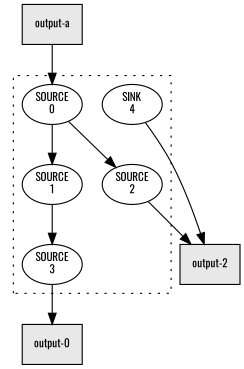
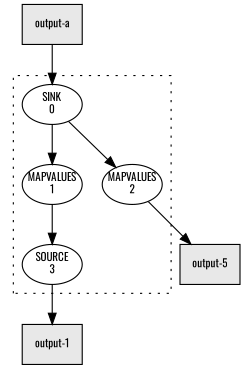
node "SOURCE 0": label "SOURCE 0" -> "SINK 0"
node "SINK 4": removed
node "SOURCE 1": label "SOURCE 1" -> "MAPVALUES 1"
node "SOURCE 2": label "SOURCE 2" -> "MAPVALUES 2"
node "output-2": label "output-2" -> "output-5"
node "output-0": label "output-0" -> "output-1"
